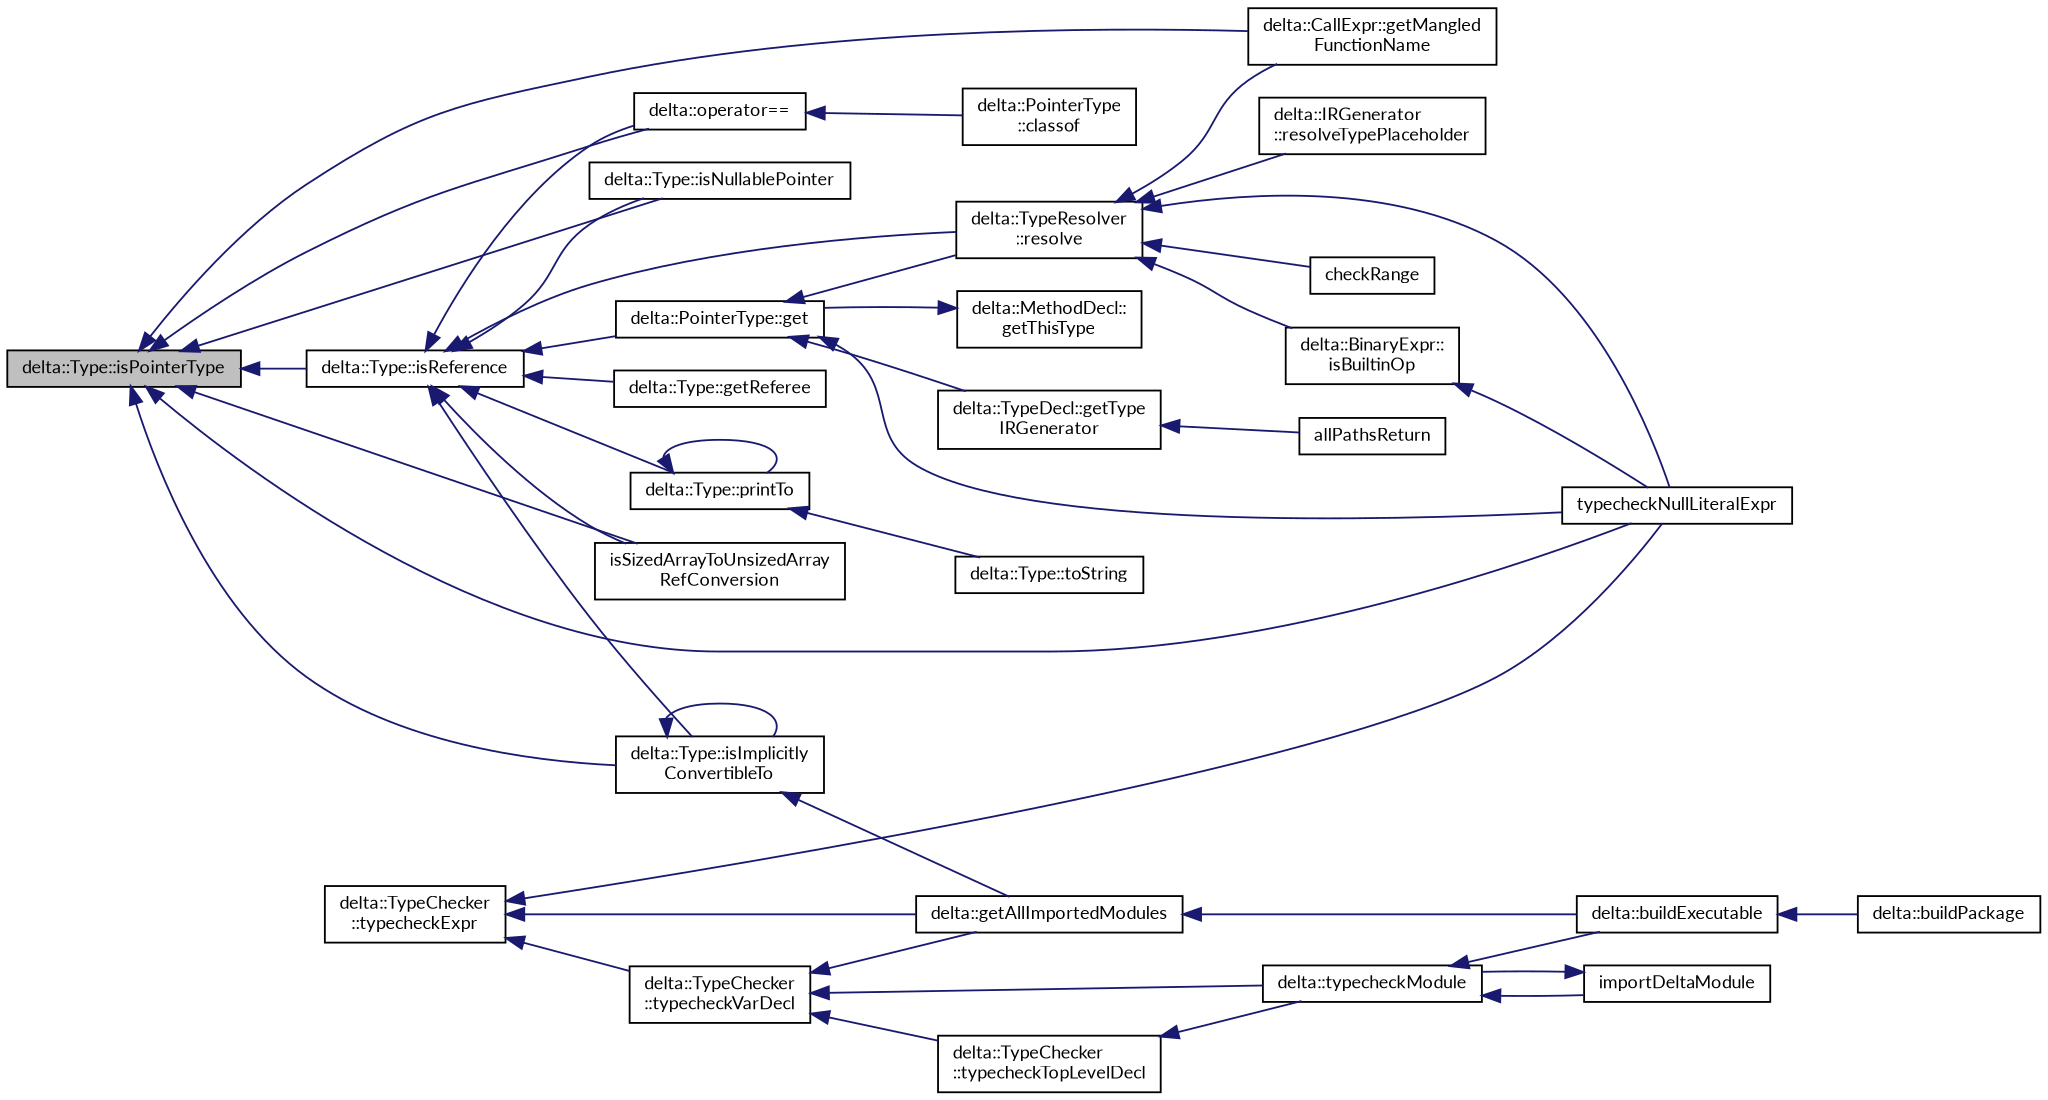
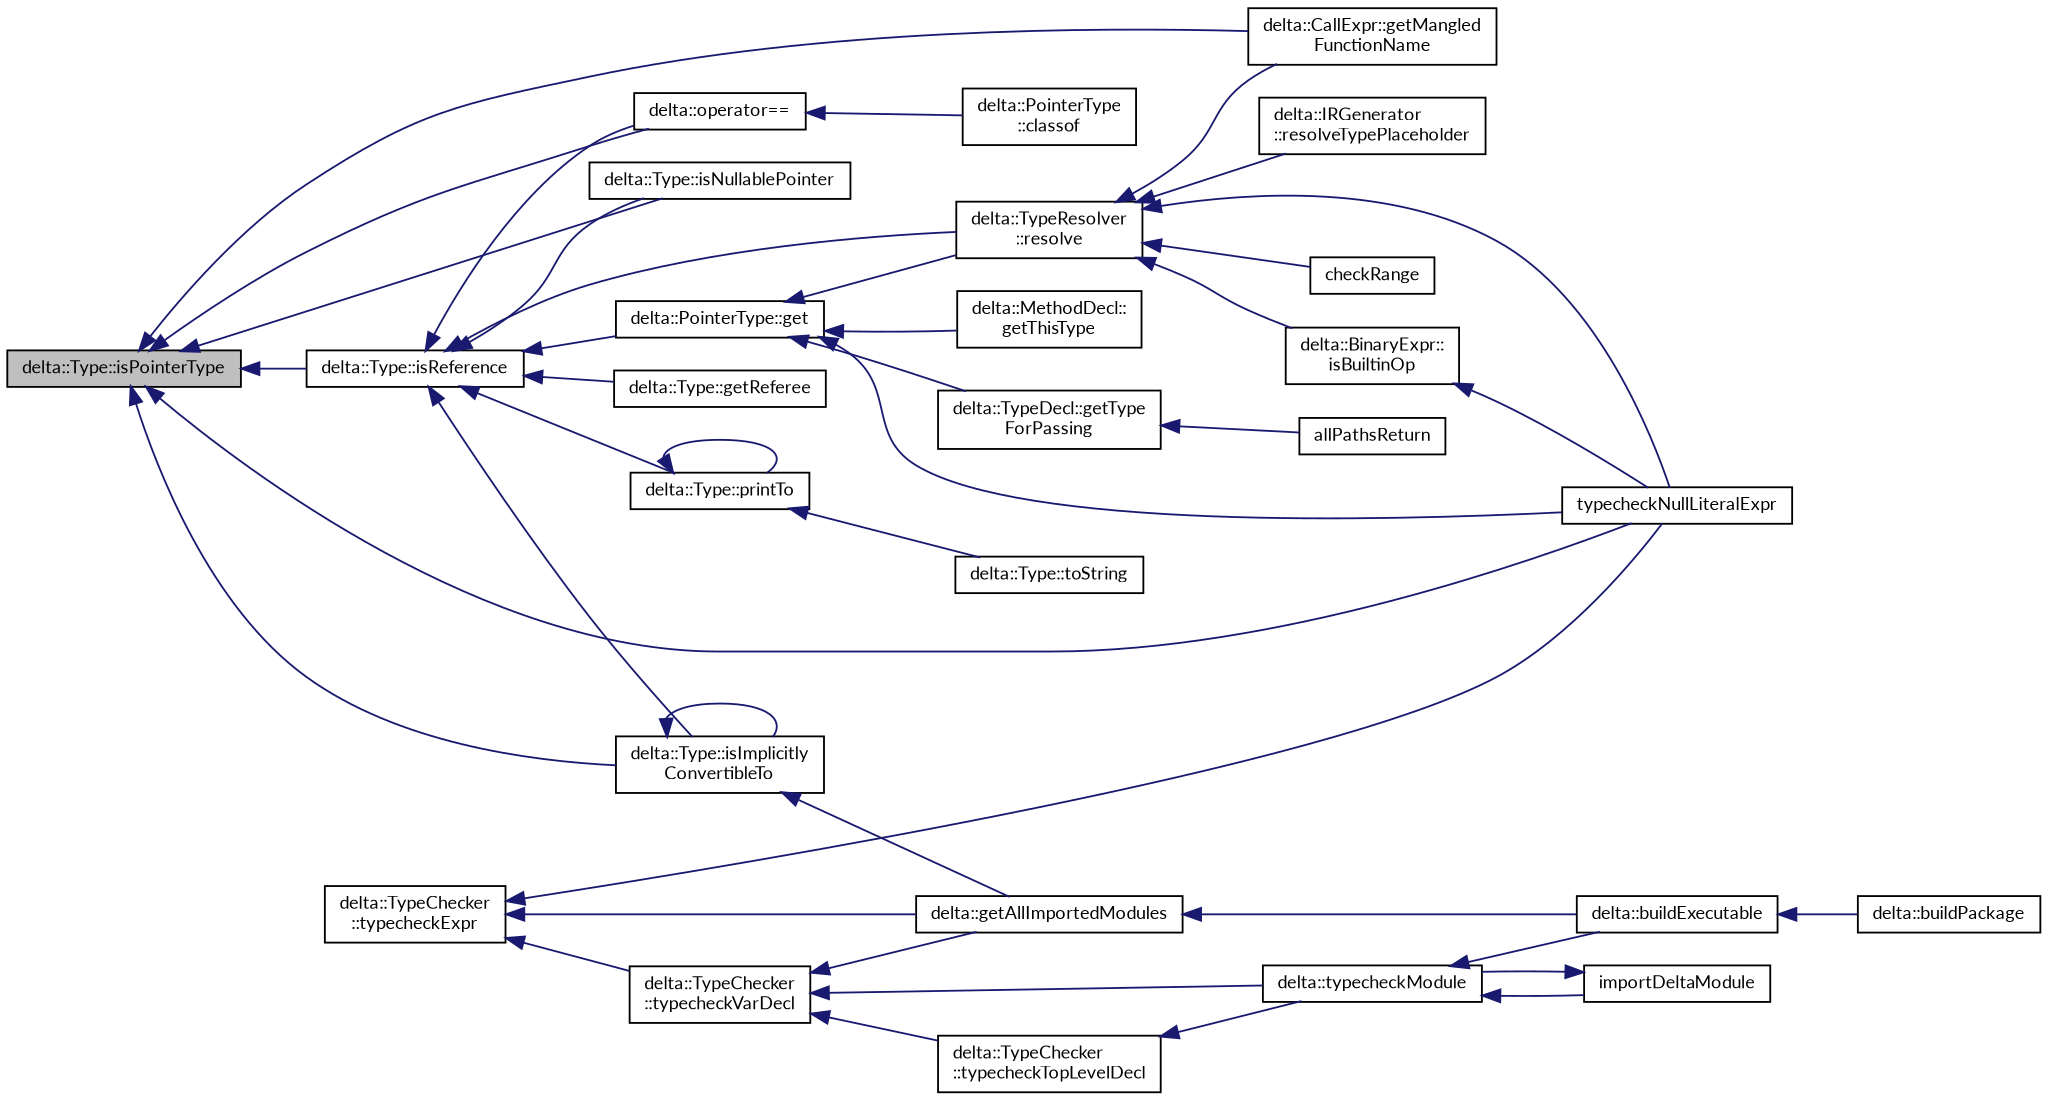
edge "delta::PointerType::get" -> "delta::MethodDecl:: getThisType": reversed
node "delta::TypeDecl::getType IRGenerator": label "delta::TypeDecl::getType IRGenerator" -> "delta::TypeDecl::getType ForPassing"
node "isSizedArrayToUnsizedArray RefConversion": removed
